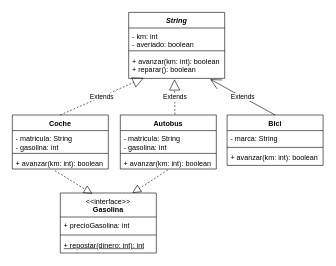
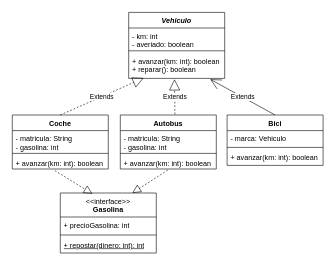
node "String": label "String" -> "Vehiculo"
node "- marca: String": label "- marca: String" -> "- marca: Vehiculo"
